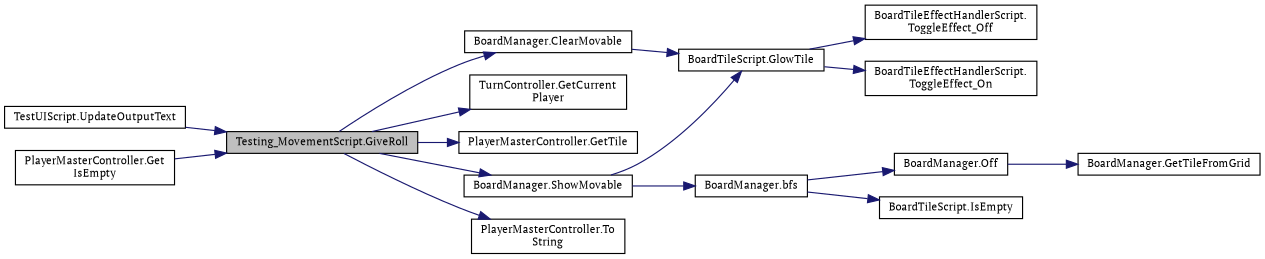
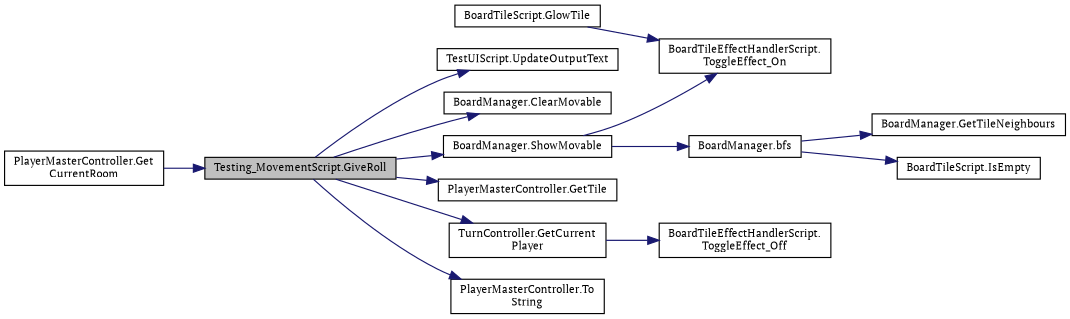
edge "BoardTileScript.GlowTile" -> "BoardTileEffectHandlerScript. ToggleEffect_Off": now "TurnController.GetCurrent Player" -> "BoardTileEffectHandlerScript. ToggleEffect_Off"
edge "BoardManager.ClearMovable" -> "BoardTileScript.GlowTile": removed
edge "TestUIScript.UpdateOutputText" -> "Testing_MovementScript.GiveRoll": reversed
edge "BoardManager.ShowMovable" -> "BoardTileScript.GlowTile": now "BoardManager.ShowMovable" -> "BoardTileEffectHandlerScript. ToggleEffect_On"
node "BoardManager.Off": label "BoardManager.Off" -> "BoardManager.GetTileNeighbours"
node "BoardManager.GetTileFromGrid": removed
node "PlayerMasterController.Get IsEmpty": label "PlayerMasterController.Get IsEmpty" -> "PlayerMasterController.Get CurrentRoom"
